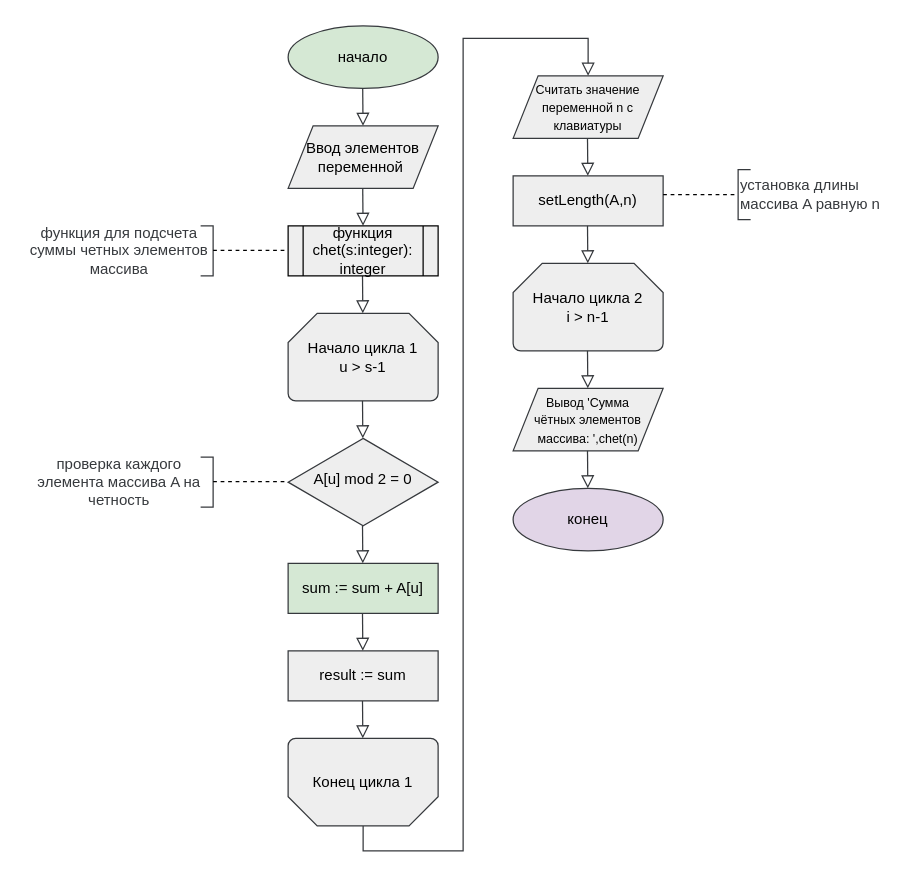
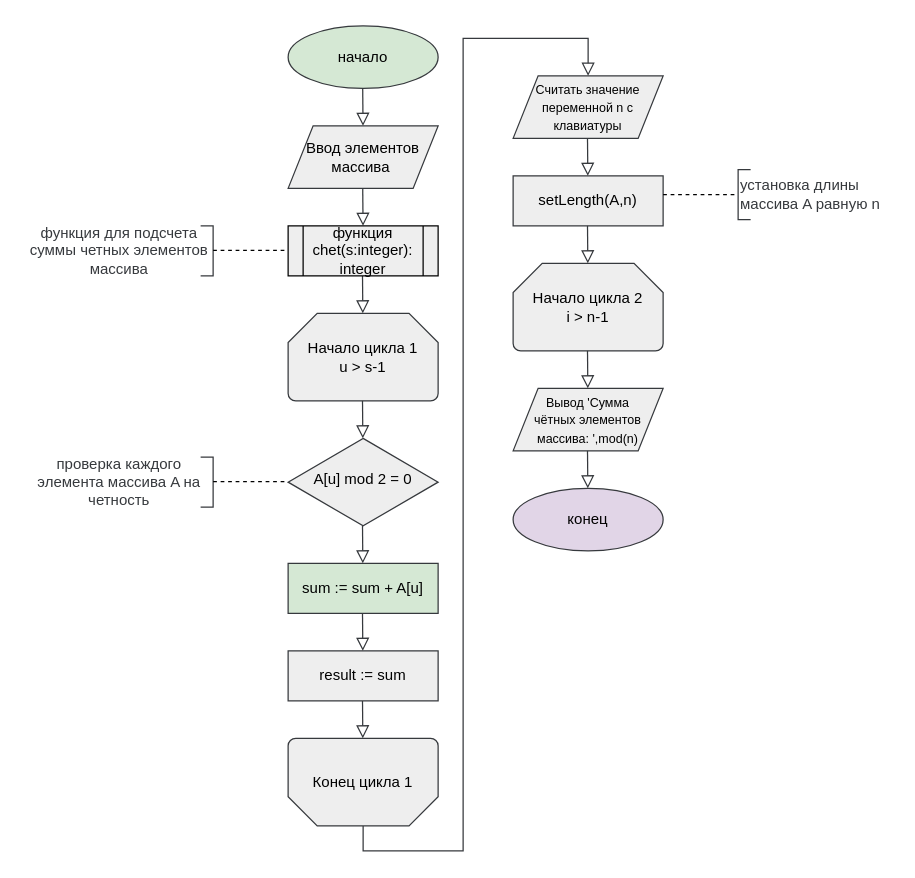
node "Ввод элементов переменной": label "Ввод элементов переменной" -> "Ввод элементов массива"
node "Вывод 'Сумма чётных элементов массива: ',chet(n)": label "Вывод 'Сумма чётных элементов массива: ',chet(n)" -> "Вывод 'Сумма чётных элементов массива: ',mod(n)"
